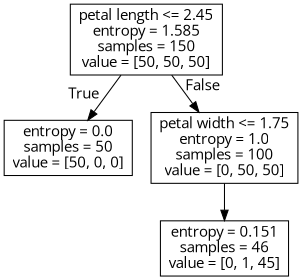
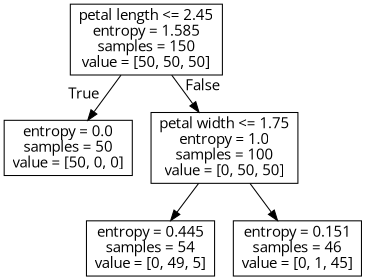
node "entropy = 0.445 samples = 54 value = [0, 49, 5]": added
